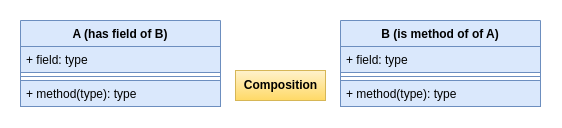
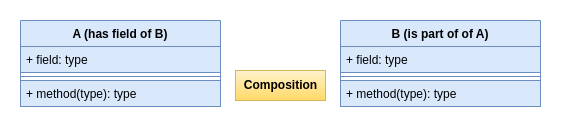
node "B (is method of of A)": label "B (is method of of A)" -> "B (is part of of A)"
